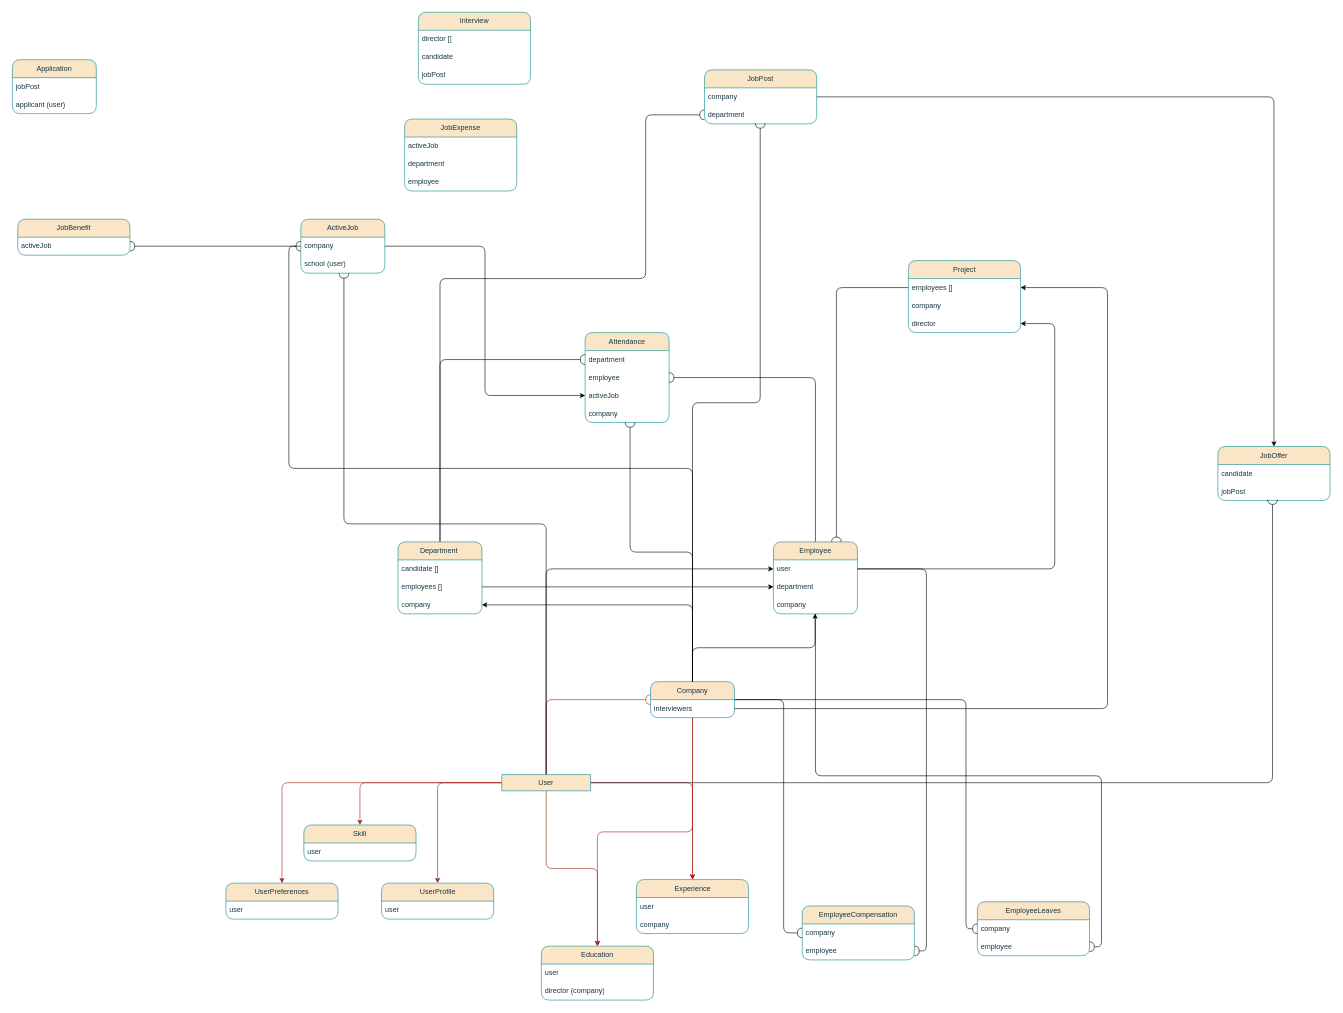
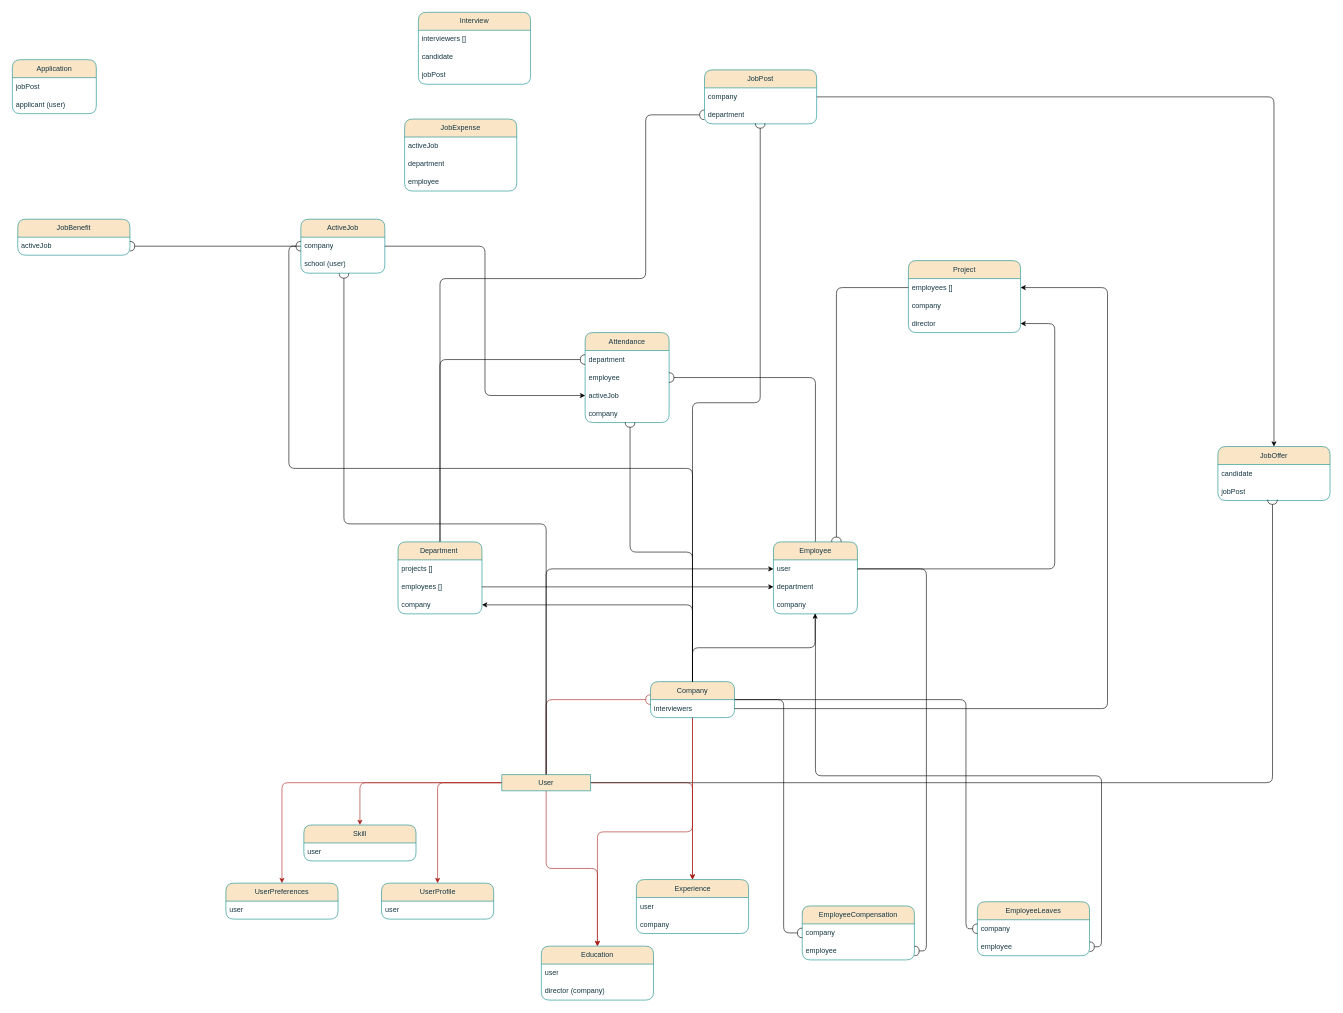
node "director []": label "director []" -> "interviewers []"
node "candidate []": label "candidate []" -> "projects []"
